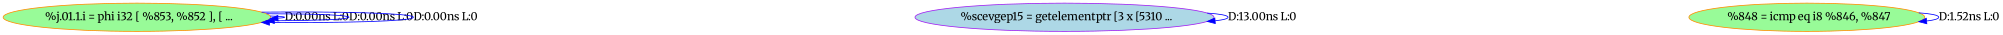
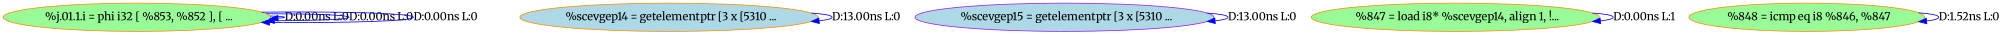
node "%scevgep14 = getelementptr [3 x [5310 ...": added
node "%847 = load i8* %scevgep14, align 1, !...": added
